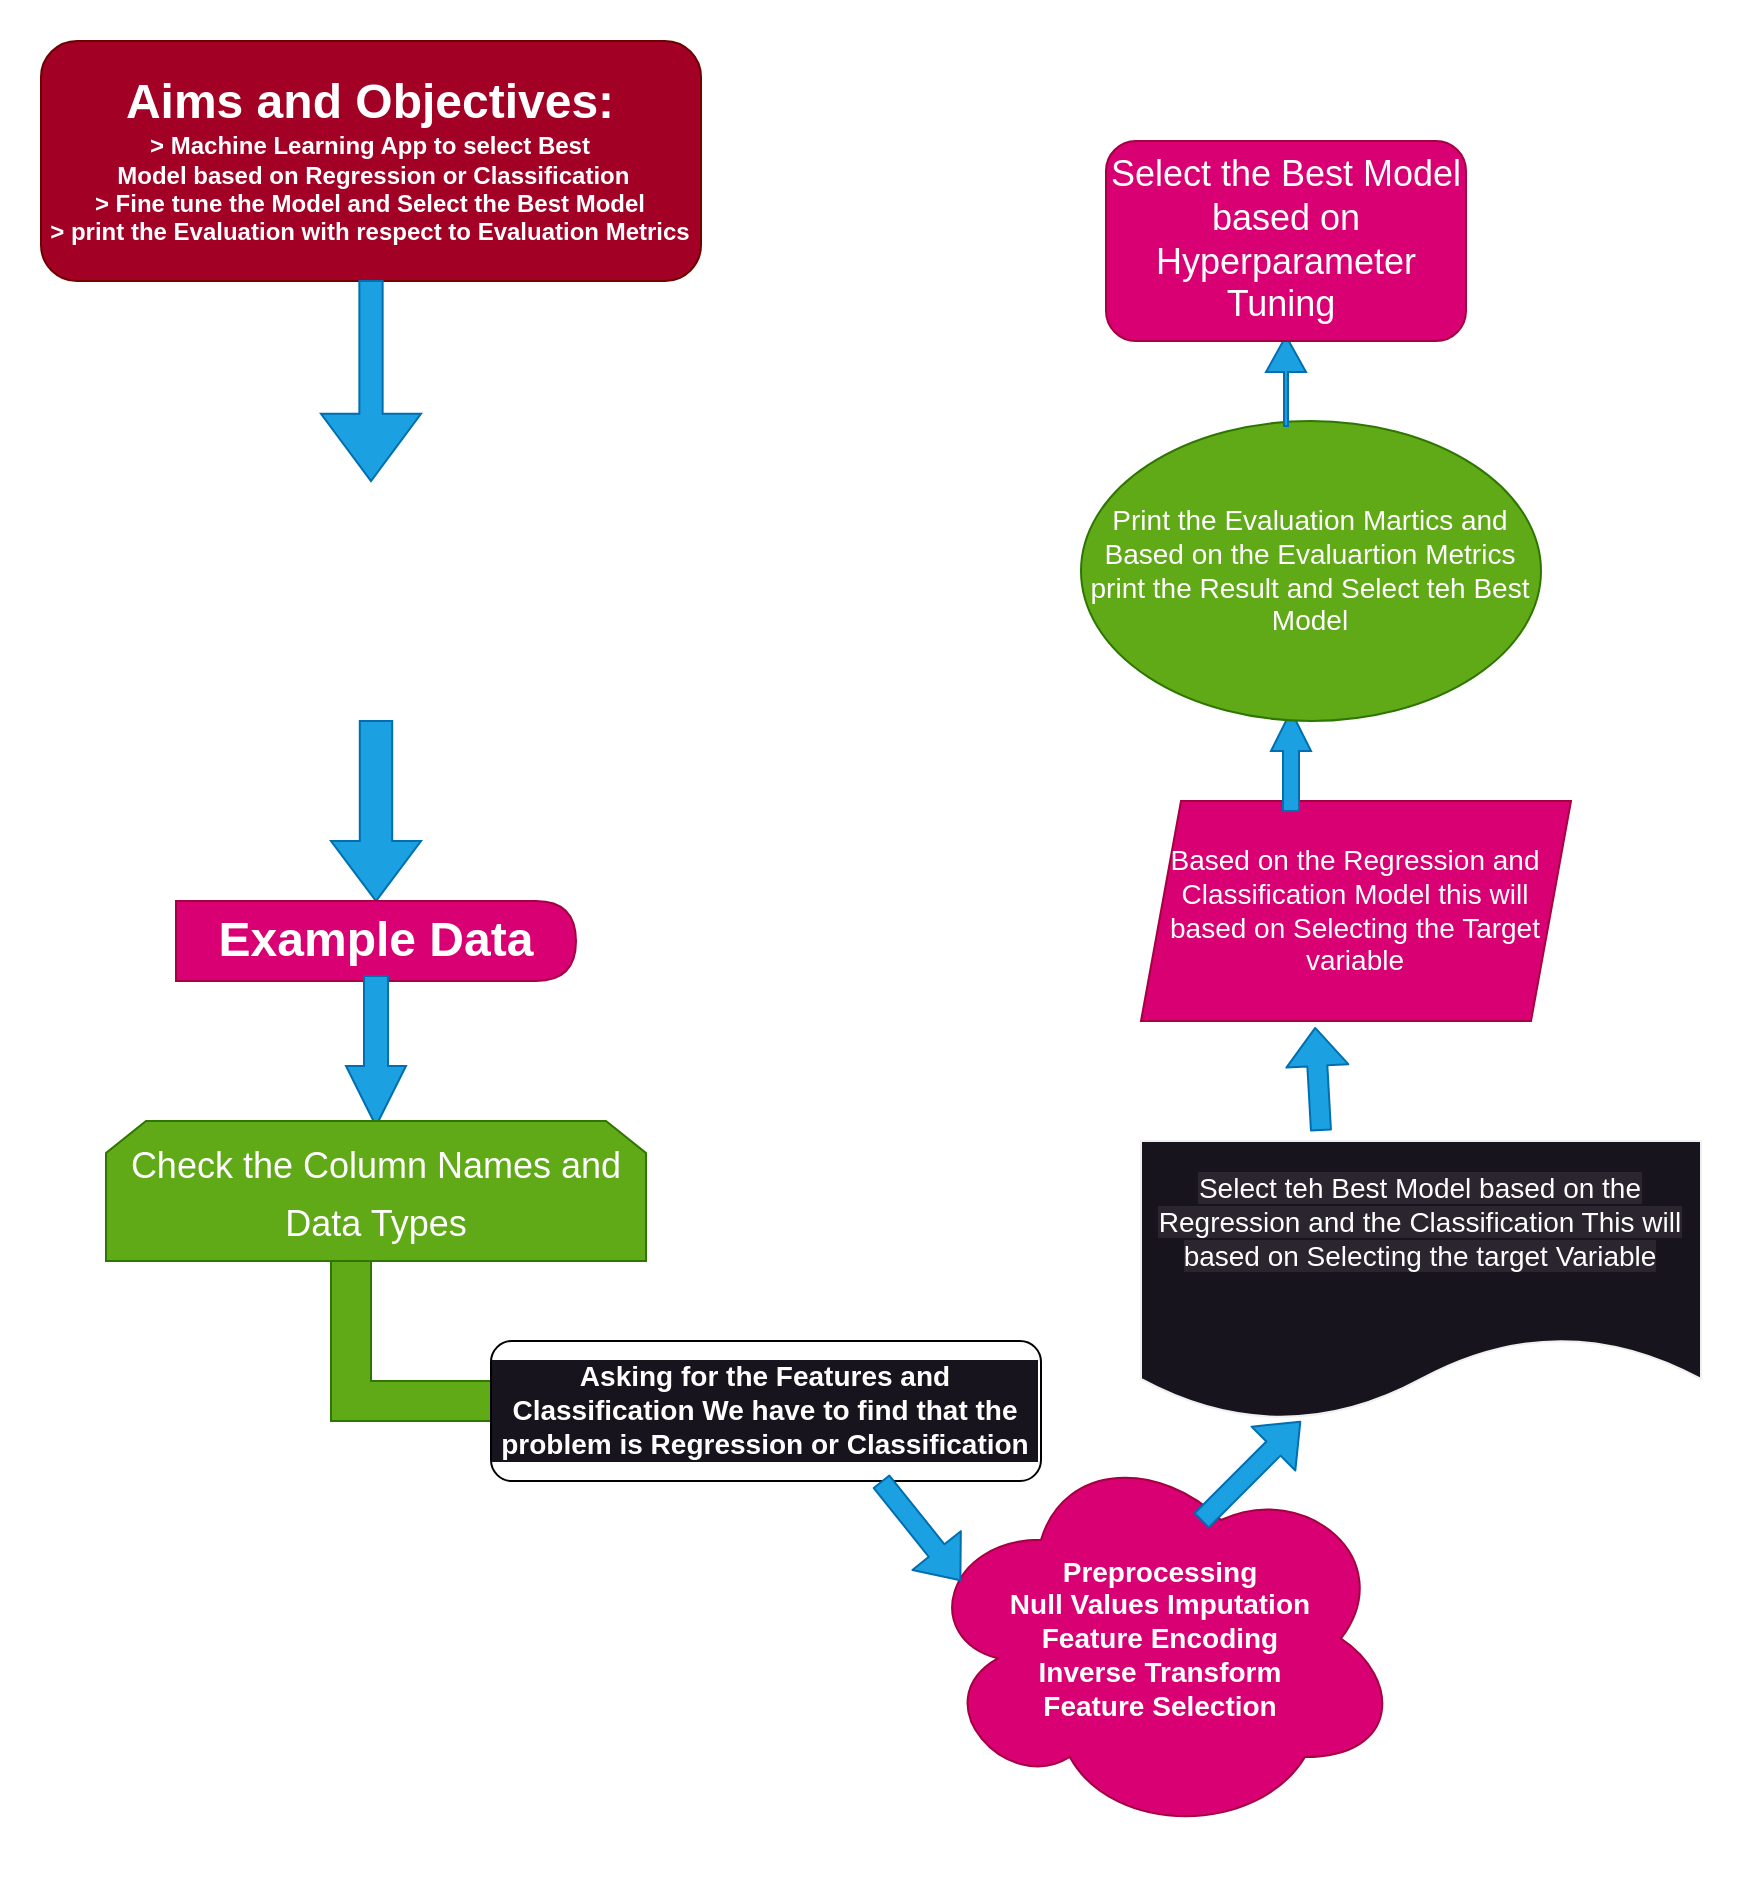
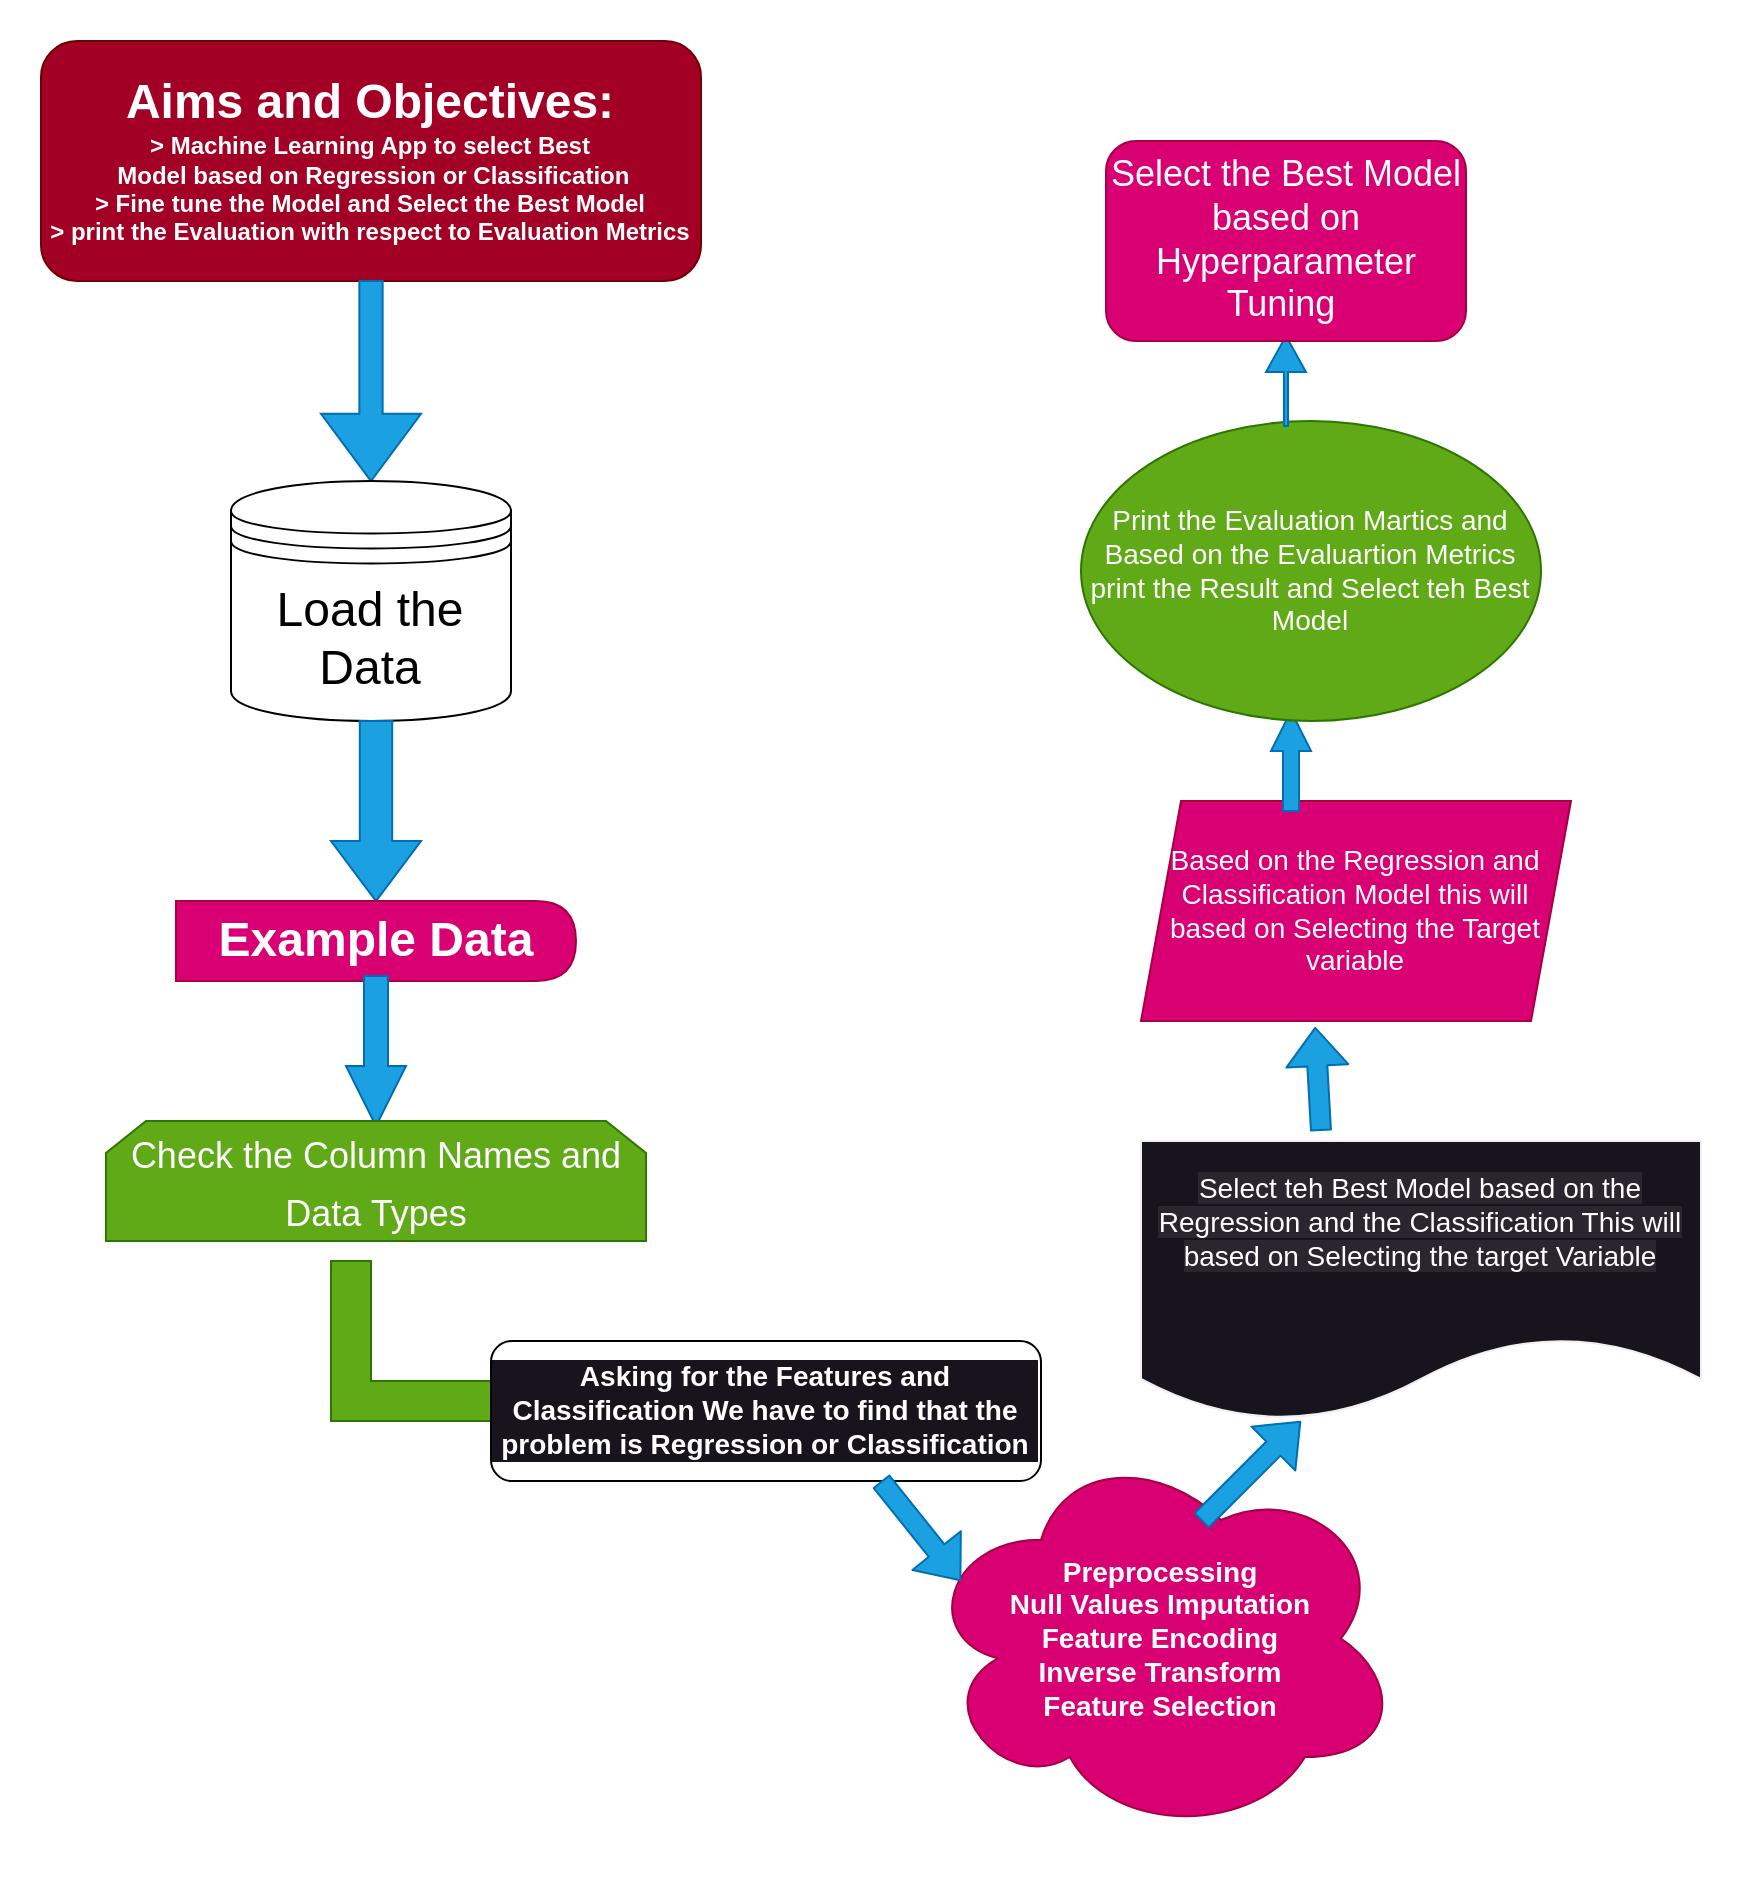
node "Load the Data": added
node "Check the Column Names and Data Types": size 540x140 -> 540x120
